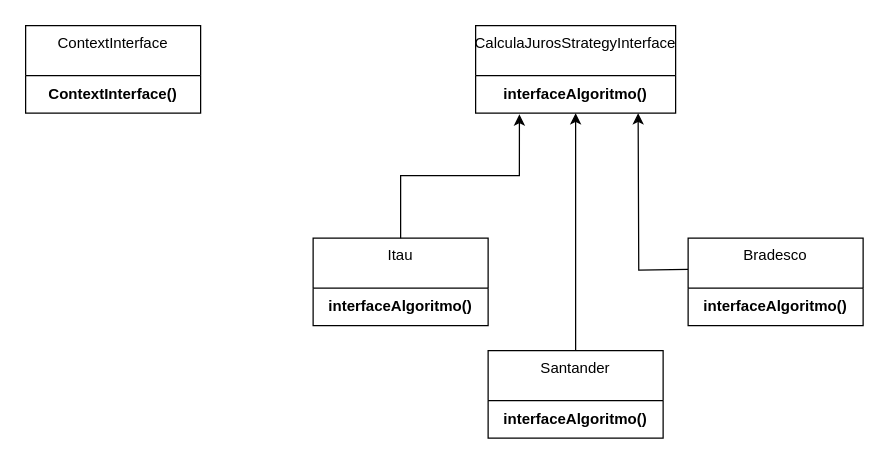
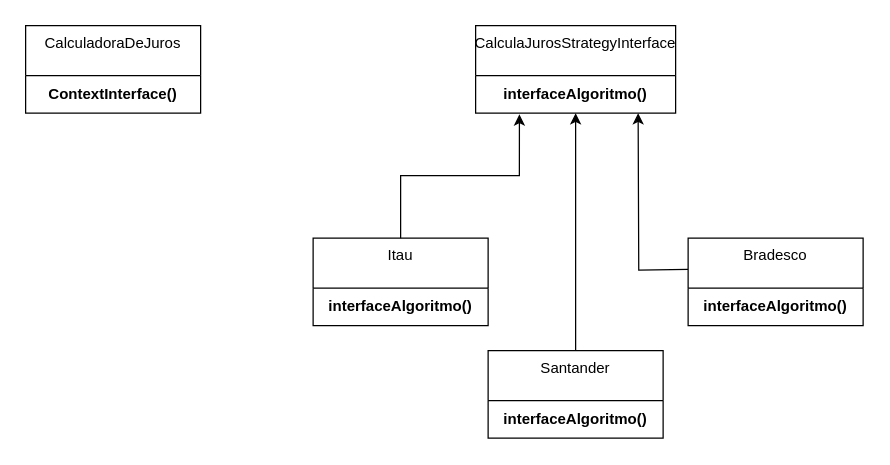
node "ContextInterface": label "ContextInterface" -> "CalculadoraDeJuros"
